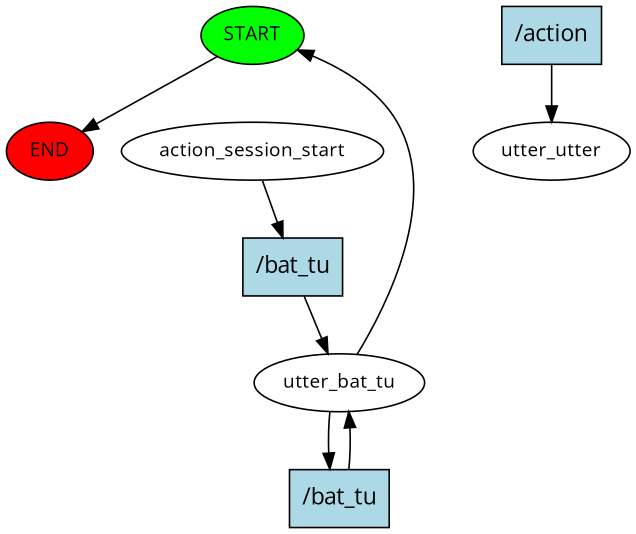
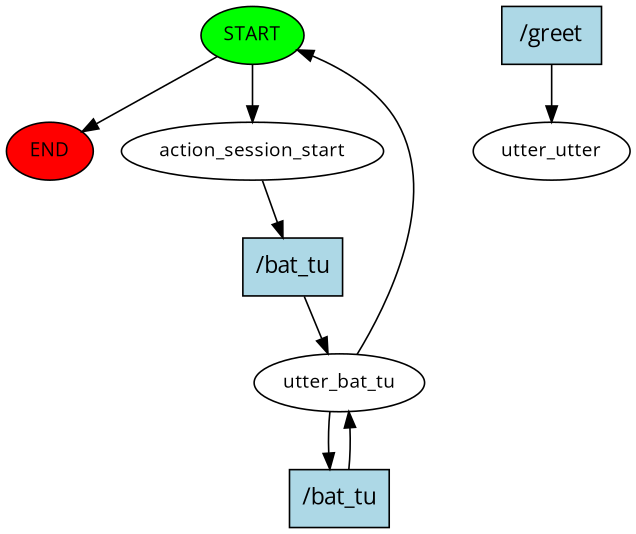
node "/action": label "/action" -> "/greet"
edge "START" -> "action_session_start": added
